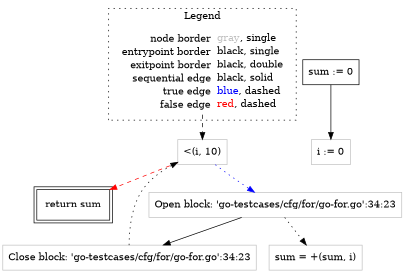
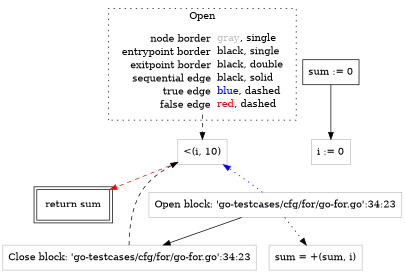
cluster "Legend": label "Legend" -> "Open"
edge "<(i, 10)" -> "Open block: 'go-testcases/cfg/for/go-for.go':34:23": reversed
edge "Close block: 'go-testcases/cfg/for/go-for.go':34:23" -> "<(i, 10)": style dotted -> dashed
